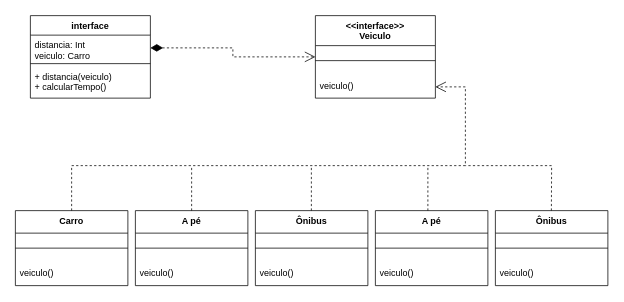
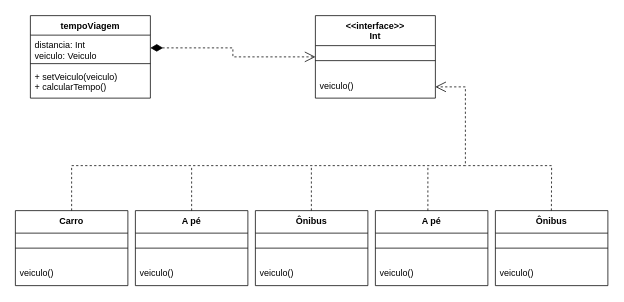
node "interface": label "interface" -> "tempoViagem"
node "<<interface>> Veiculo": label "<<interface>> Veiculo" -> "<<interface>> Int"
node "distancia: Int veiculo: Carro": label "distancia: Int veiculo: Carro" -> "distancia: Int veiculo: Veiculo"
node "+ distancia(veiculo) + calcularTempo()": label "+ distancia(veiculo) + calcularTempo()" -> "+ setVeiculo(veiculo) + calcularTempo()"
